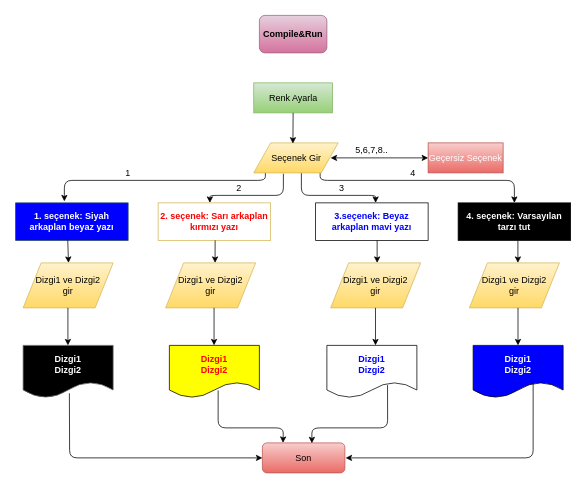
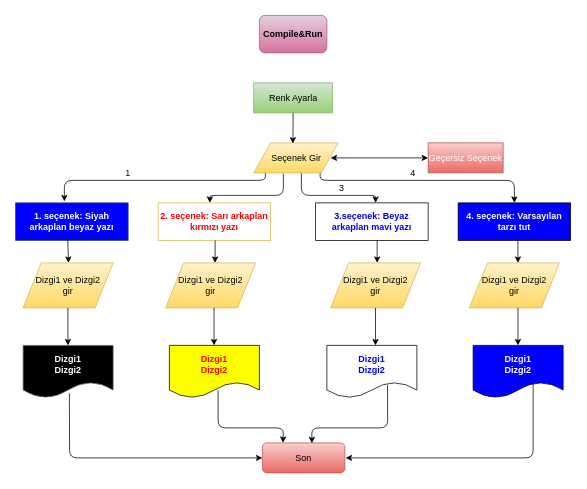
node "5,6,7,8..": removed
node "2": removed
node "4. seçenek: Varsayılan tarzı tut": fillcolor #000000 -> #0000ff
